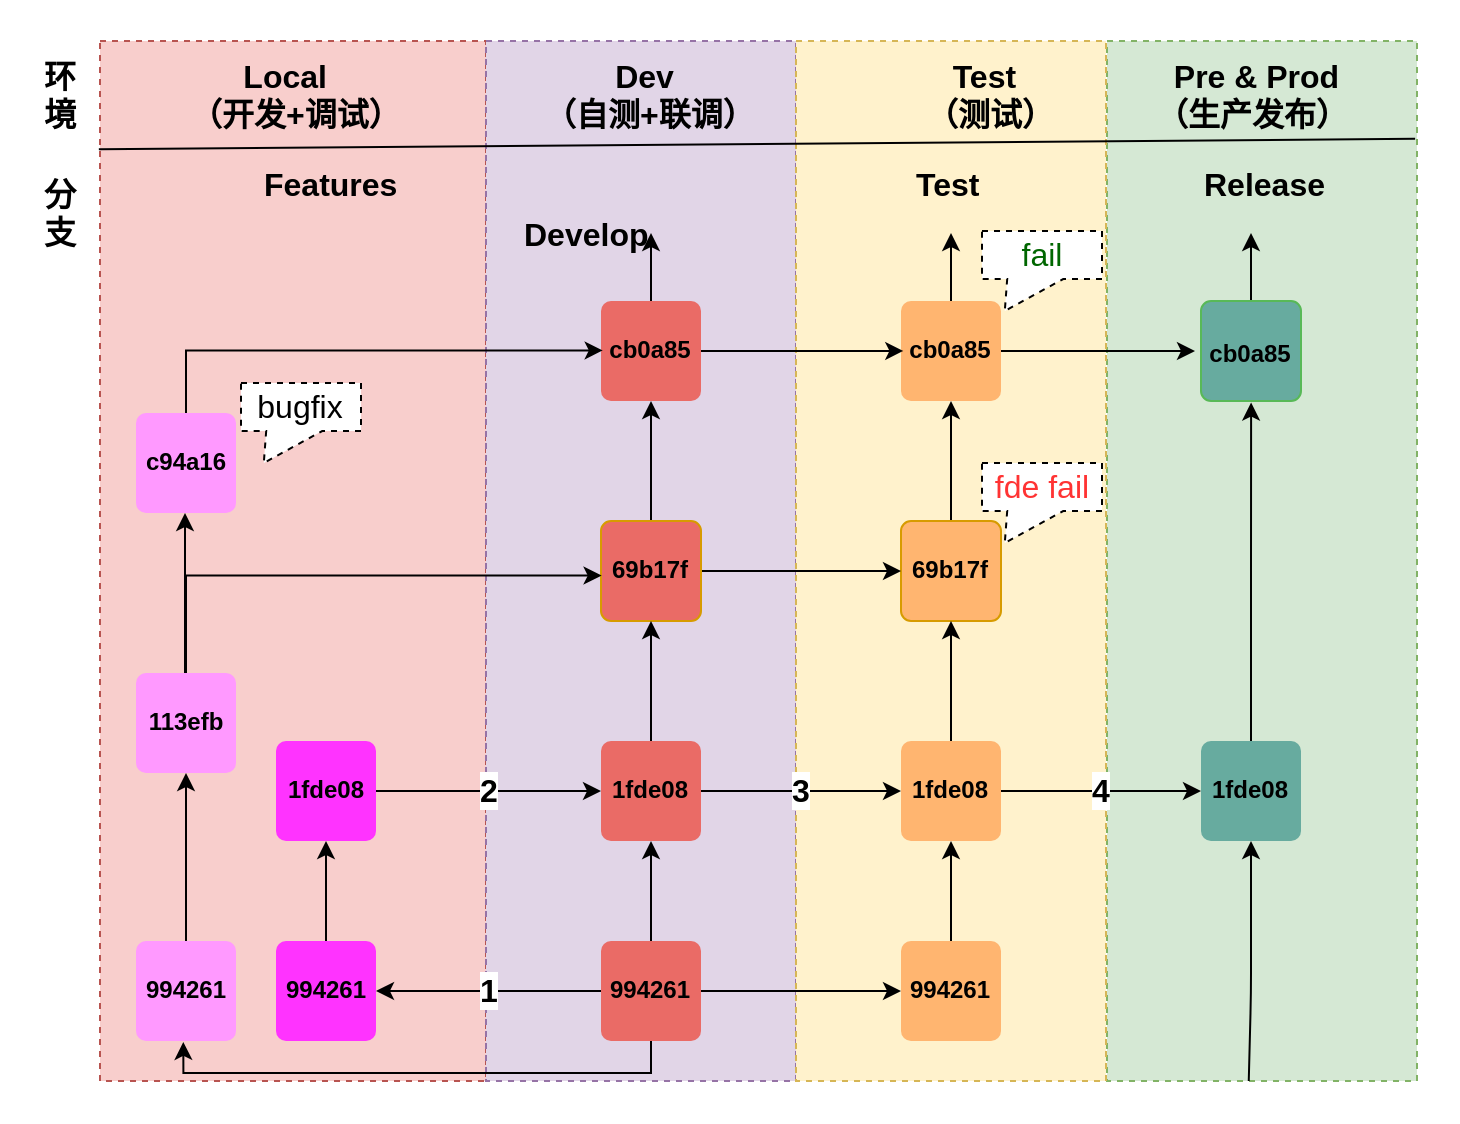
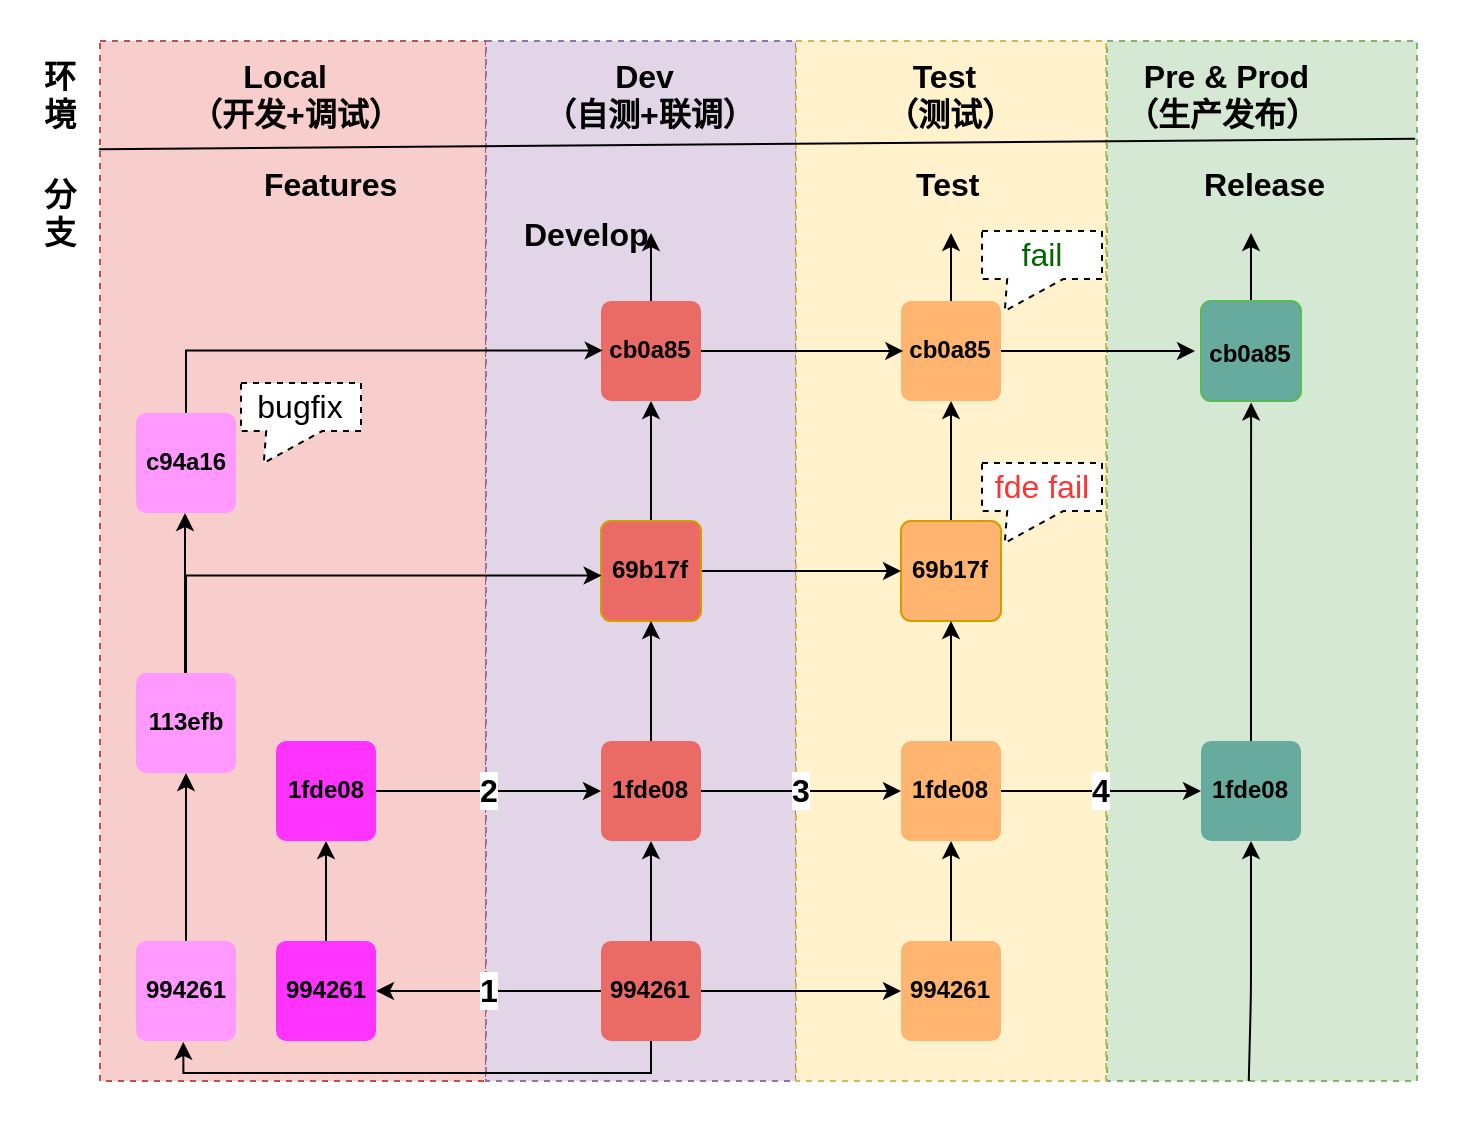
node "Test （测试）": moved (1002, 83) -> (962, 83)
node "Pre & Prod （生产发布）": moved (1262, 83) -> (1232, 83)
